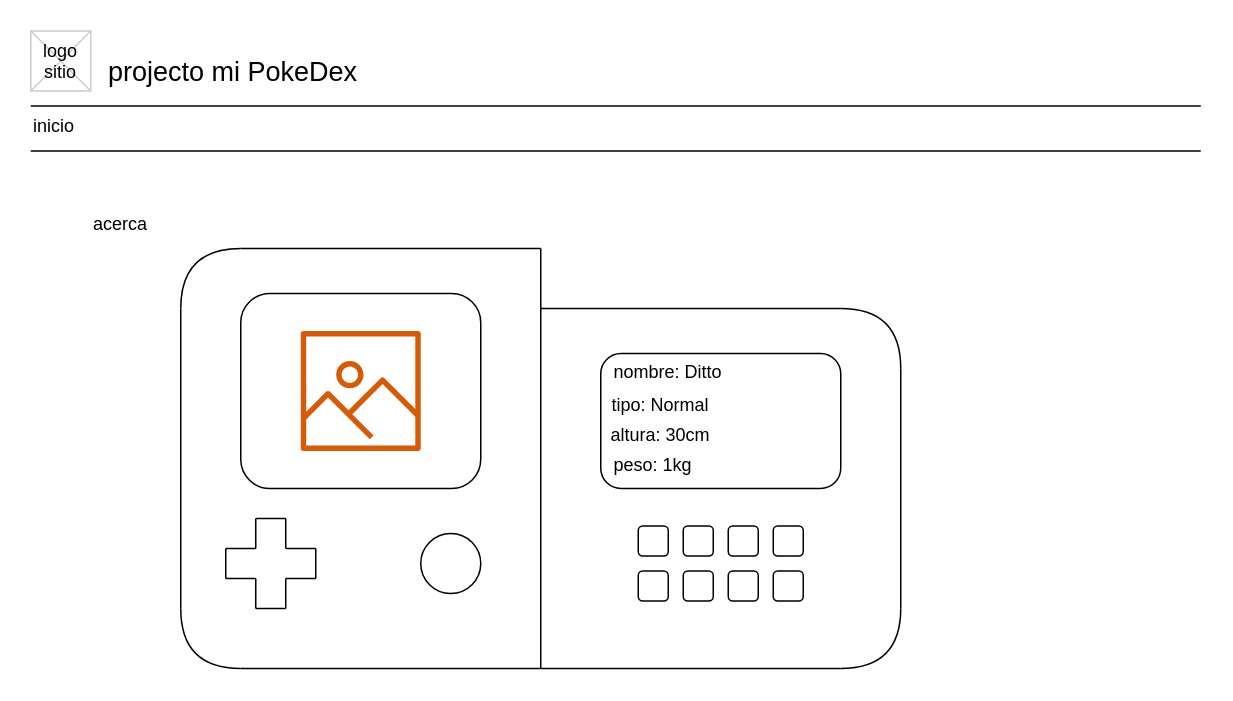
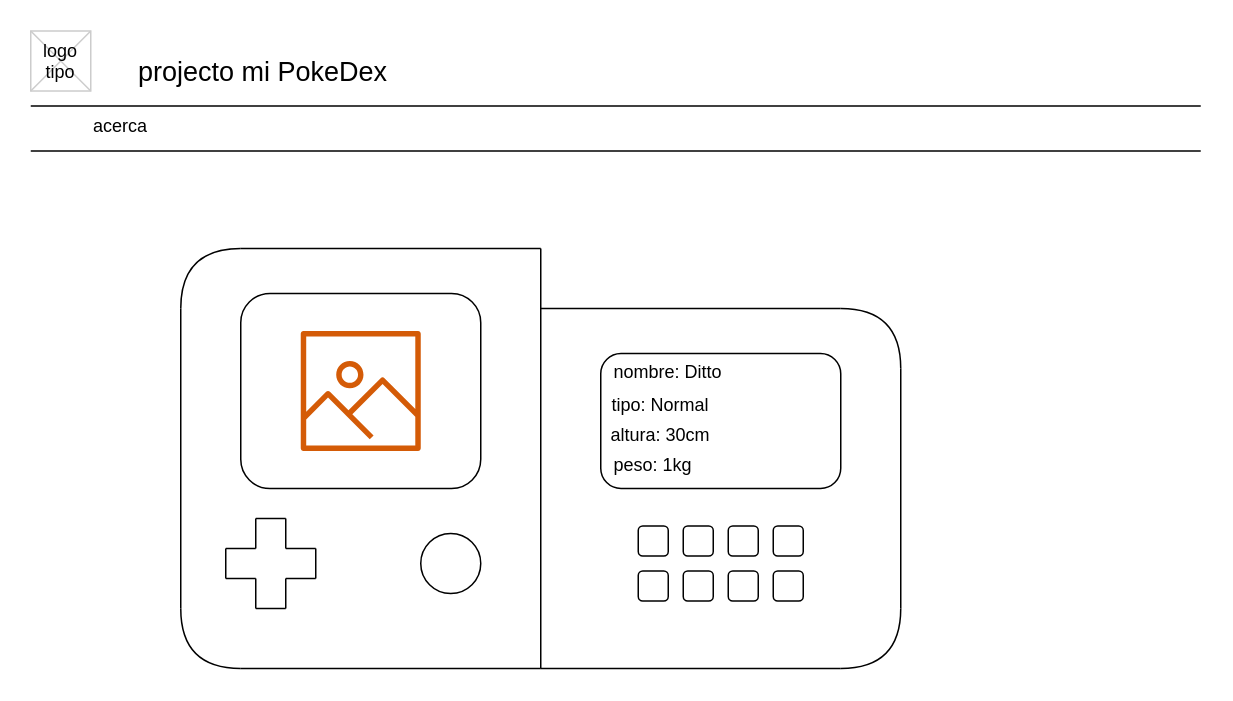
node "logo sitio": label "logo sitio" -> "logo tipo"
node "projecto mi PokeDex": moved (278, 68) -> (308, 68)
node "inicio": removed
node "acerca": moved (113, 226) -> (113, 128)
